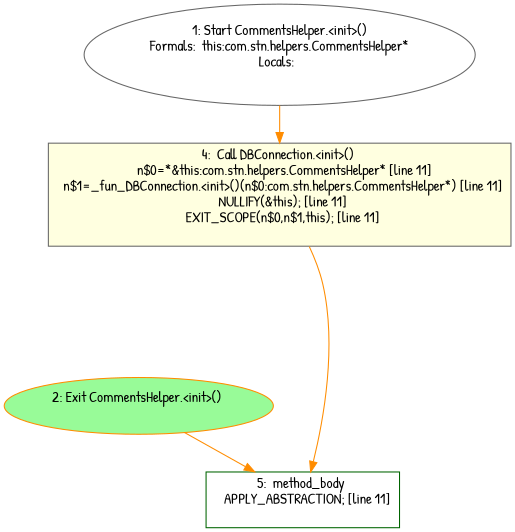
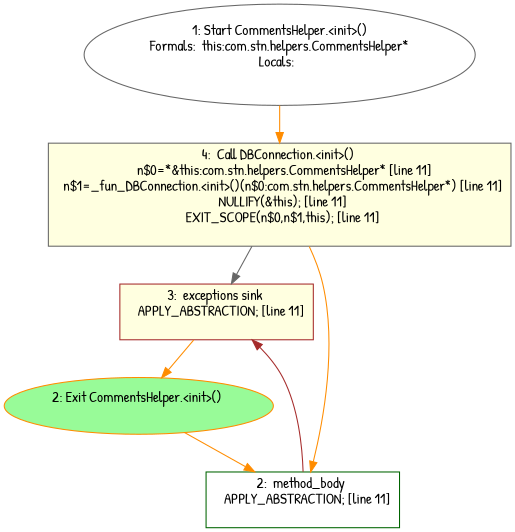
node "3:  exceptions sink APPLY_ABSTRACTION; [line 11]": added
node "5:  method_body APPLY_ABSTRACTION; [line 11]": label "5:  method_body APPLY_ABSTRACTION; [line 11]" -> "2:  method_body APPLY_ABSTRACTION; [line 11]"
